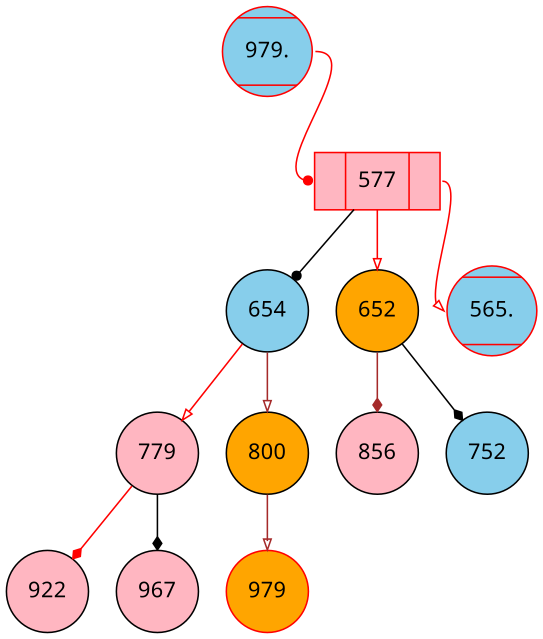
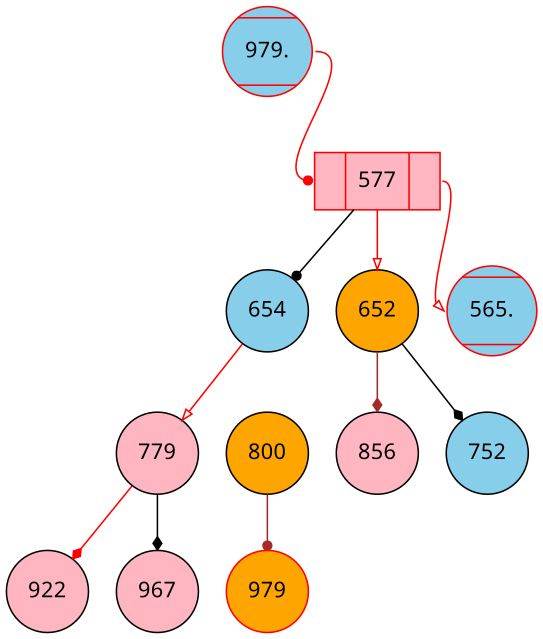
edge "654" -> "800": removed
edge "800" -> "979": arrowhead onormal -> dot
